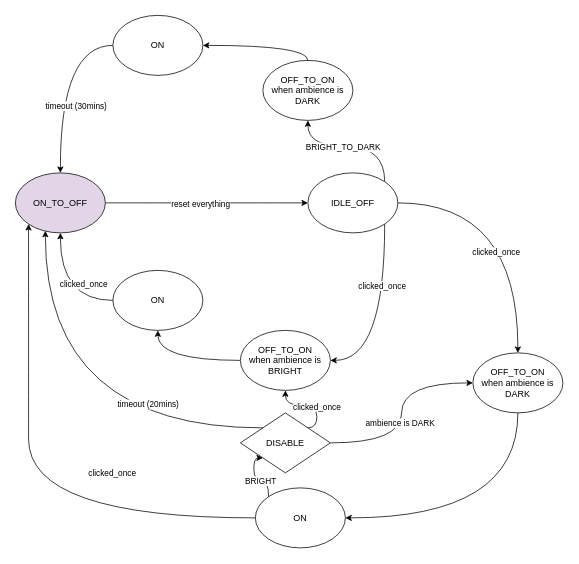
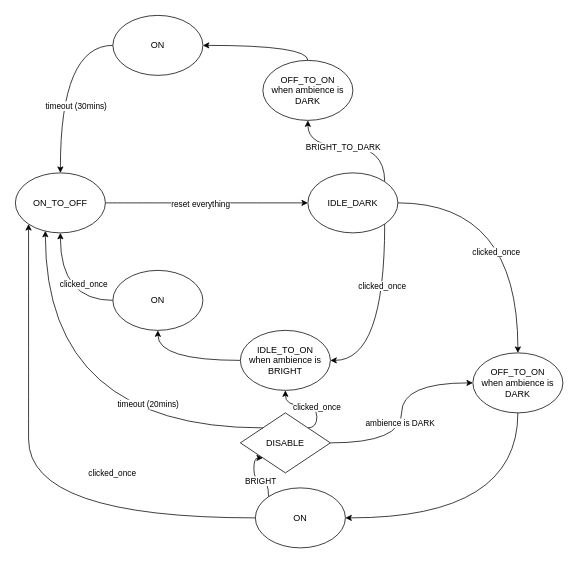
node "ON_TO_OFF": fillcolor #e1d5e7 -> #ffffff
node "IDLE_OFF": label "IDLE_OFF" -> "IDLE_DARK"
node "OFF_TO_ON when ambience is BRIGHT": label "OFF_TO_ON when ambience is BRIGHT" -> "IDLE_TO_ON when ambience is BRIGHT"
